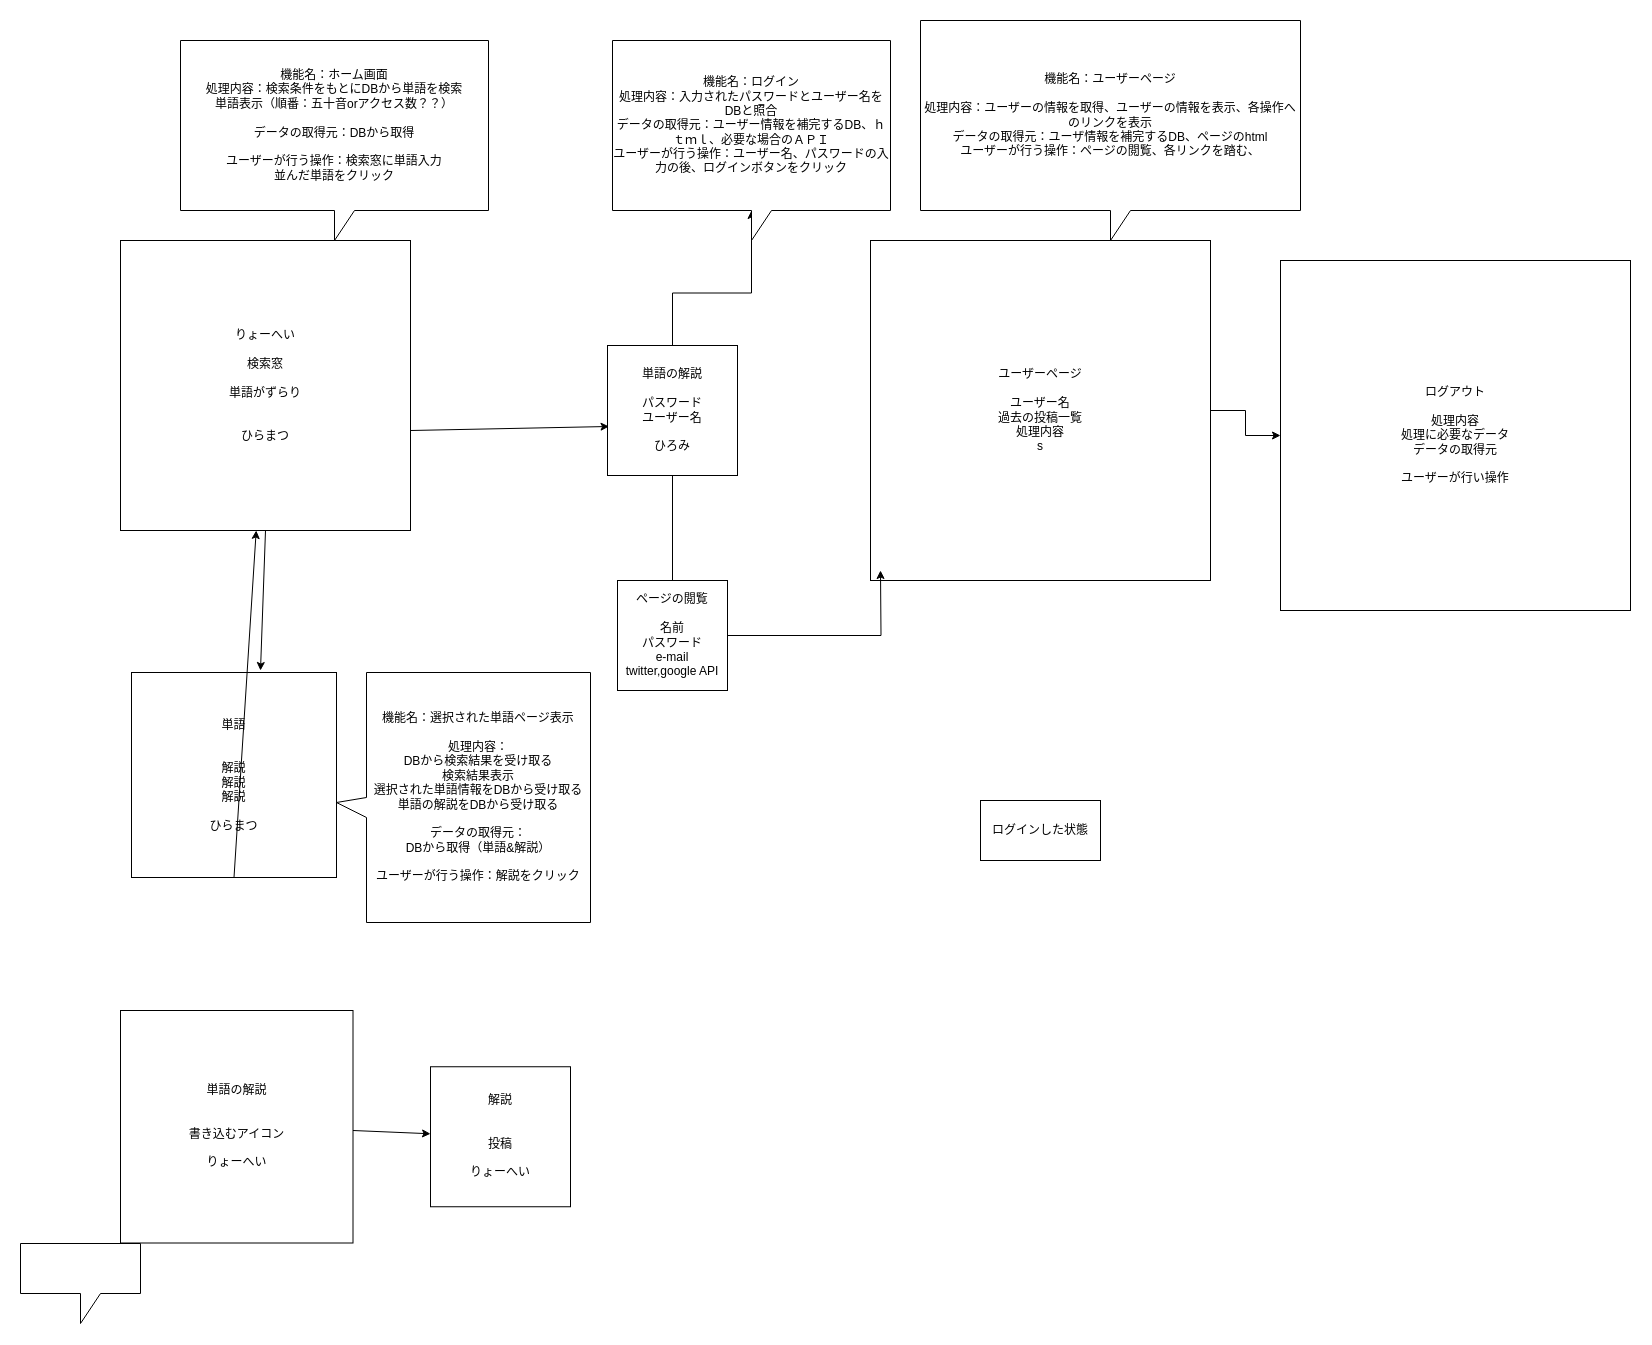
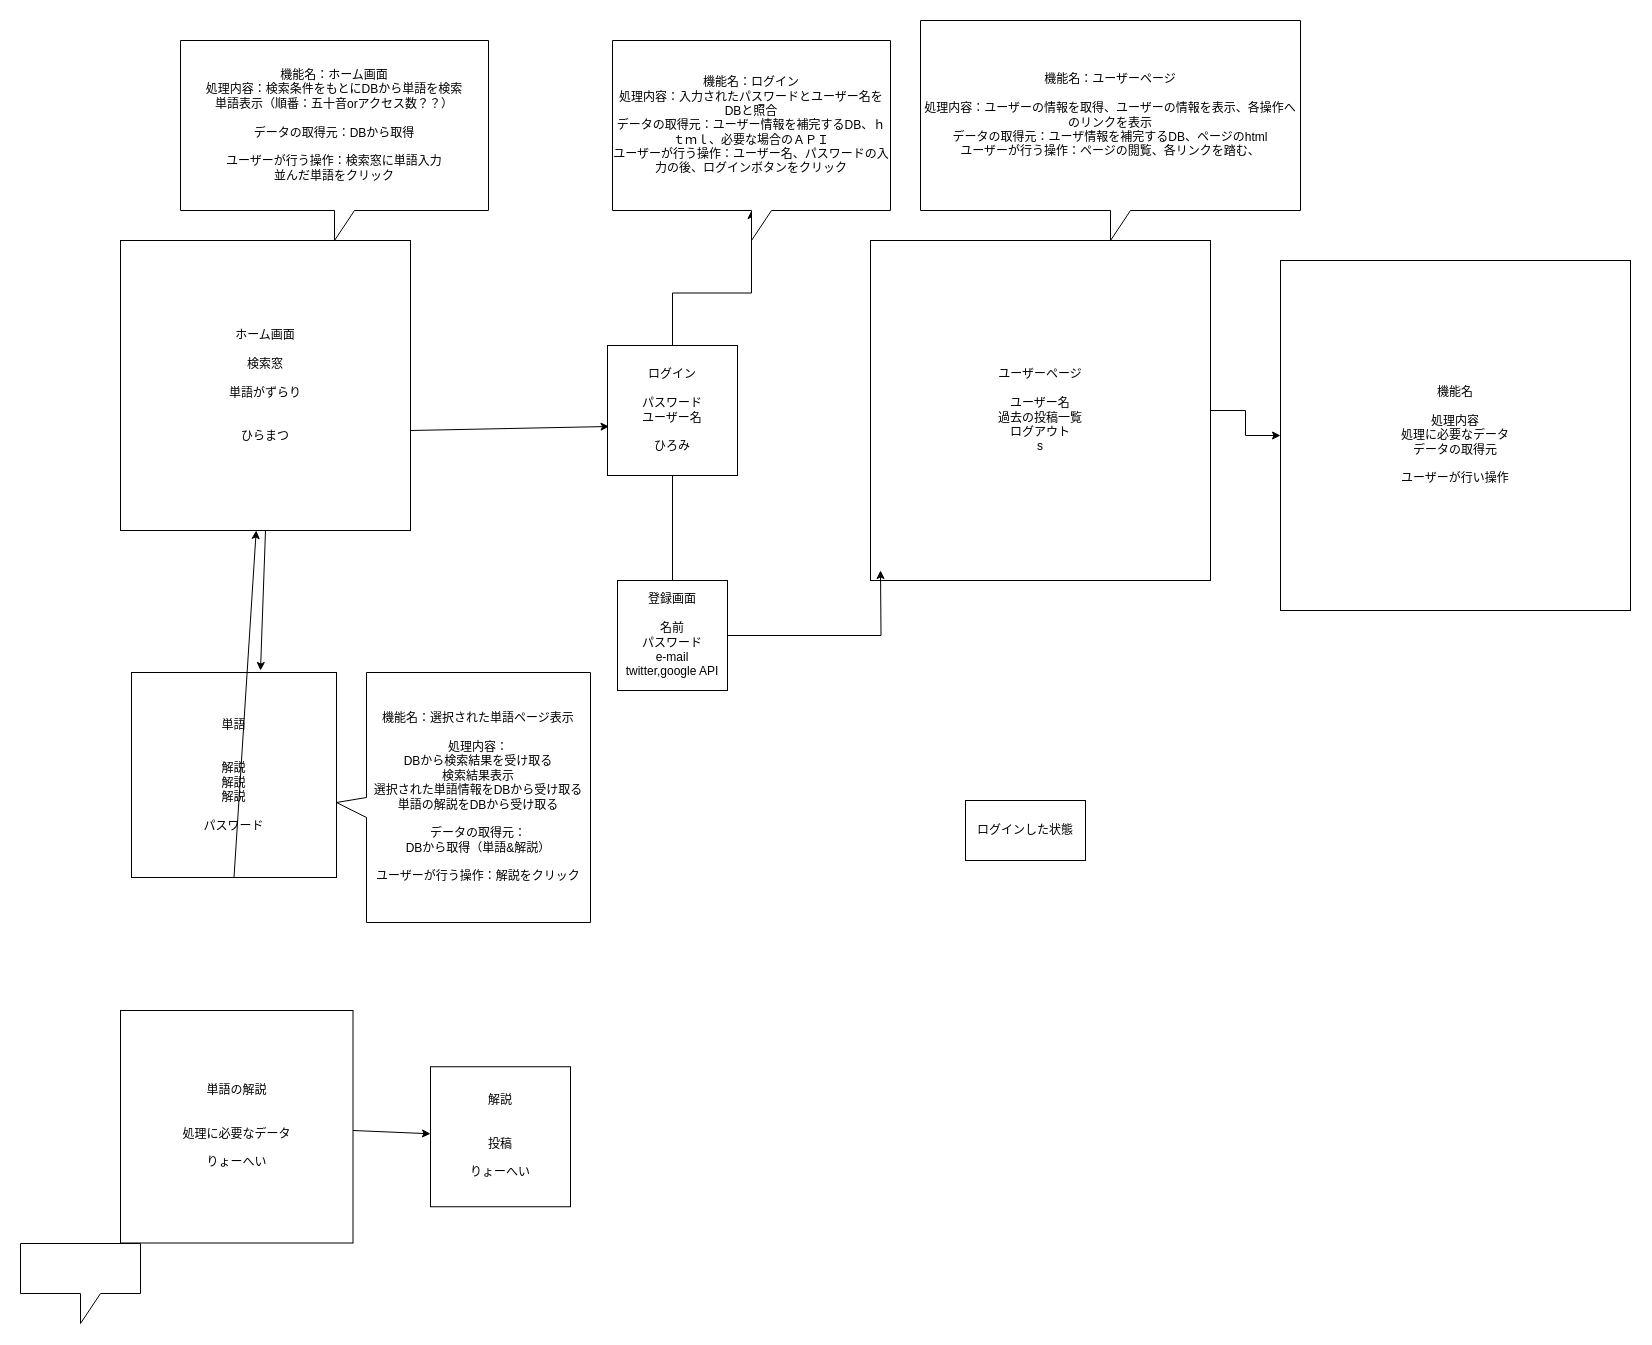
node "りょーへい 検索窓 単語がずらり ひらまつ": label "りょーへい 検索窓 単語がずらり ひらまつ" -> "ホーム画面 検索窓 単語がずらり ひらまつ"
node "単語の解説 パスワード ユーザー名 ひろみ": label "単語の解説 パスワード ユーザー名 ひろみ" -> "ログイン パスワード ユーザー名 ひろみ"
node "ユーザーページ ユーザー名 過去の投稿一覧 処理内容 s": label "ユーザーページ ユーザー名 過去の投稿一覧 処理内容 s" -> "ユーザーページ ユーザー名 過去の投稿一覧 ログアウト s"
node "ログアウト 処理内容 処理に必要なデータ データの取得元 ユーザーが行い操作": label "ログアウト 処理内容 処理に必要なデータ データの取得元 ユーザーが行い操作" -> "機能名 処理内容 処理に必要なデータ データの取得元 ユーザーが行い操作"
node "ページの閲覧 名前 パスワード e-mail twitter,google API": label "ページの閲覧 名前 パスワード e-mail twitter,google API" -> "登録画面 名前 パスワード e-mail twitter,google API"
node "単語 解説 解説 解説 ひらまつ": label "単語 解説 解説 解説 ひらまつ" -> "単語 解説 解説 解説 パスワード"
node "ログインした状態": moved (1041, 831) -> (1026, 831)
node "単語の解説 書き込むアイコン りょーへい": label "単語の解説 書き込むアイコン りょーへい" -> "単語の解説 処理に必要なデータ りょーへい"
